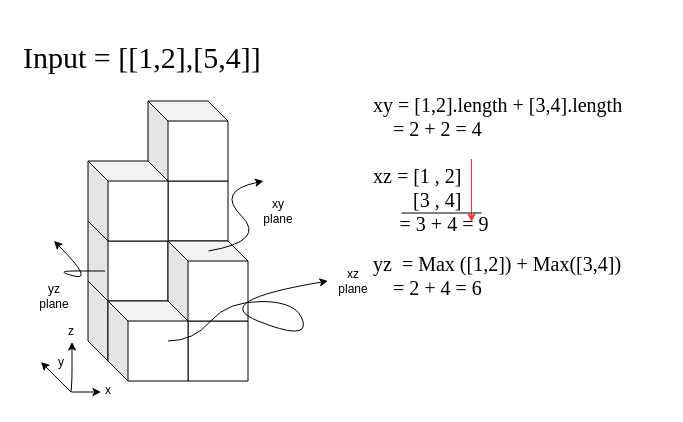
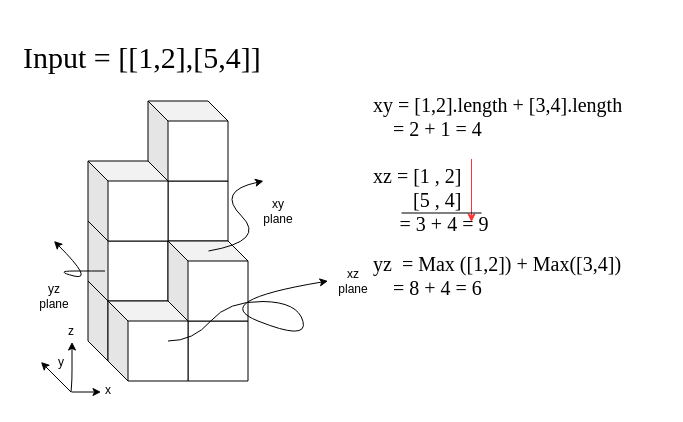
node "xy = [1,2].length + [3,4].length = 2 + 2 = 4": label "xy = [1,2].length + [3,4].length = 2 + 2 = 4" -> "xy = [1,2].length + [3,4].length = 2 + 1 = 4"
node "xz = [1 , 2] [3 , 4]": label "xz = [1 , 2] [3 , 4]" -> "xz = [1 , 2] [5 , 4]"
node "yz = Max ([1,2]) + Max([3,4]) = 2 + 4 = 6": label "yz = Max ([1,2]) + Max([3,4]) = 2 + 4 = 6" -> "yz = Max ([1,2]) + Max([3,4]) = 8 + 4 = 6"
